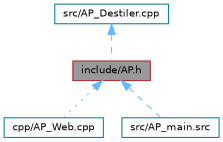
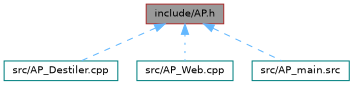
edge "include/AP.h" -> "src/AP_Destiler.cpp": reversed
node "cpp/AP_Web.cpp": label "cpp/AP_Web.cpp" -> "src/AP_Web.cpp"
